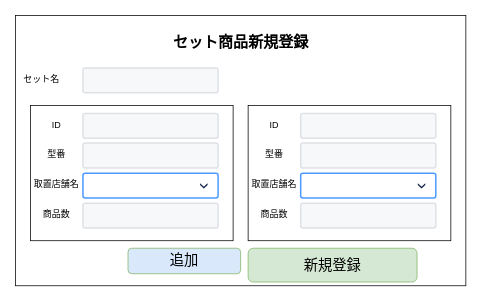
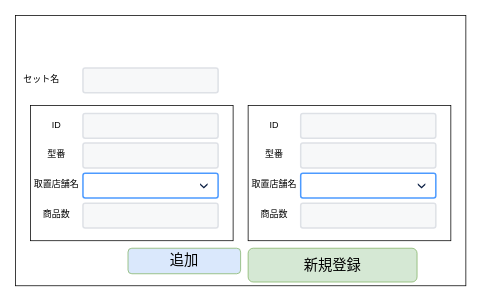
node "セット商品新規登録": removed
